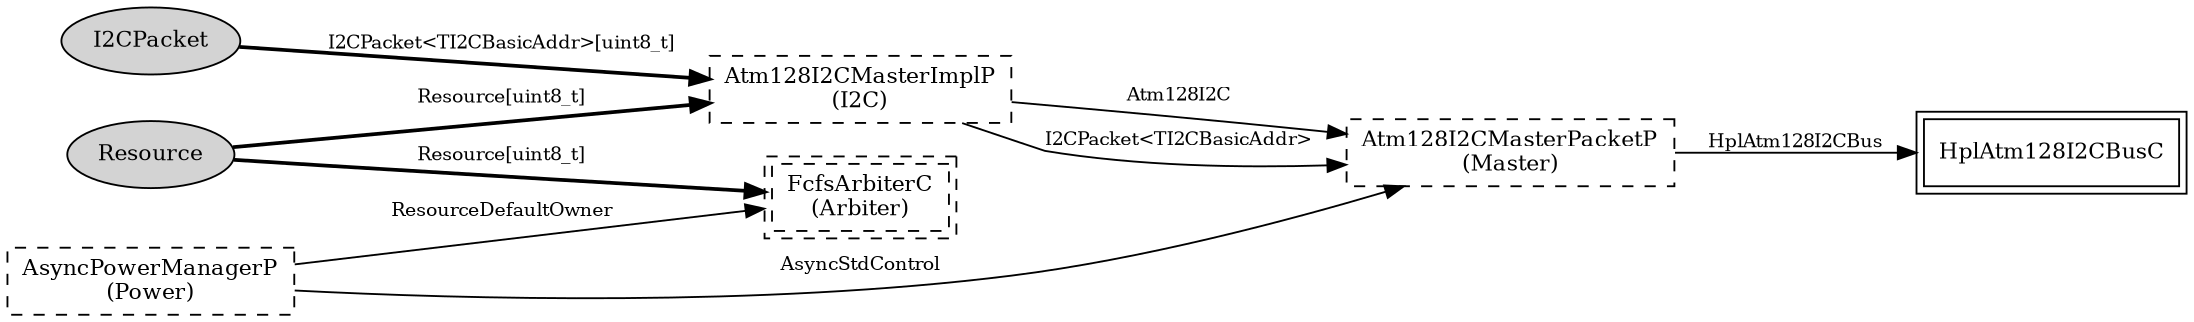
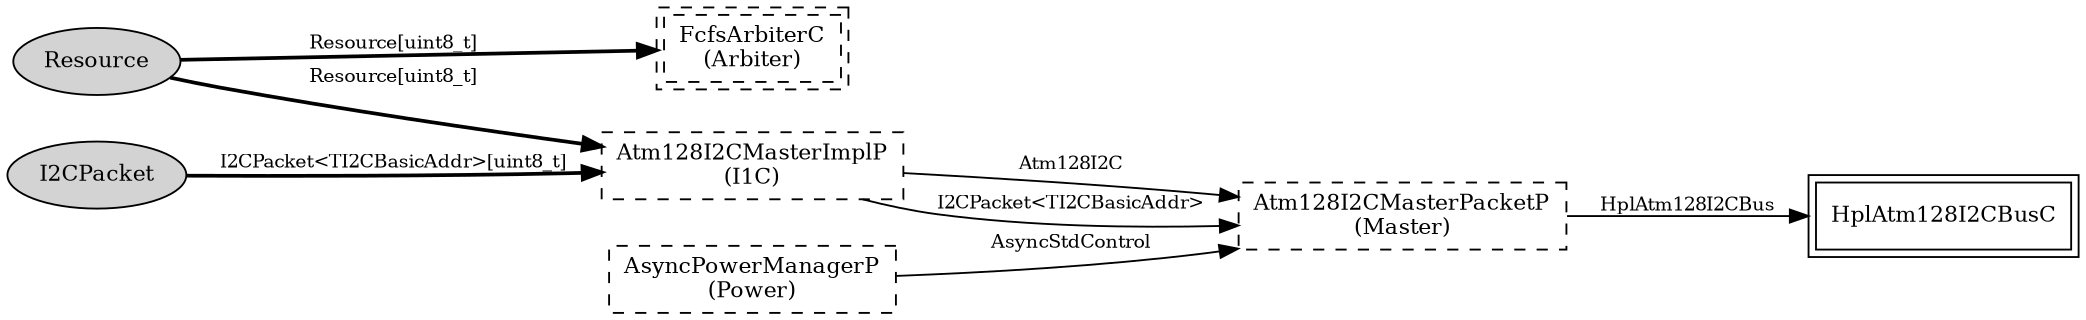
node "Atm128I2CMasterImplP (I2C)": label "Atm128I2CMasterImplP (I2C)" -> "Atm128I2CMasterImplP (I1C)"
edge "AsyncPowerManagerP (Power)" -> "FcfsArbiterC (Arbiter)": removed, label "ResourceDefaultOwner"
